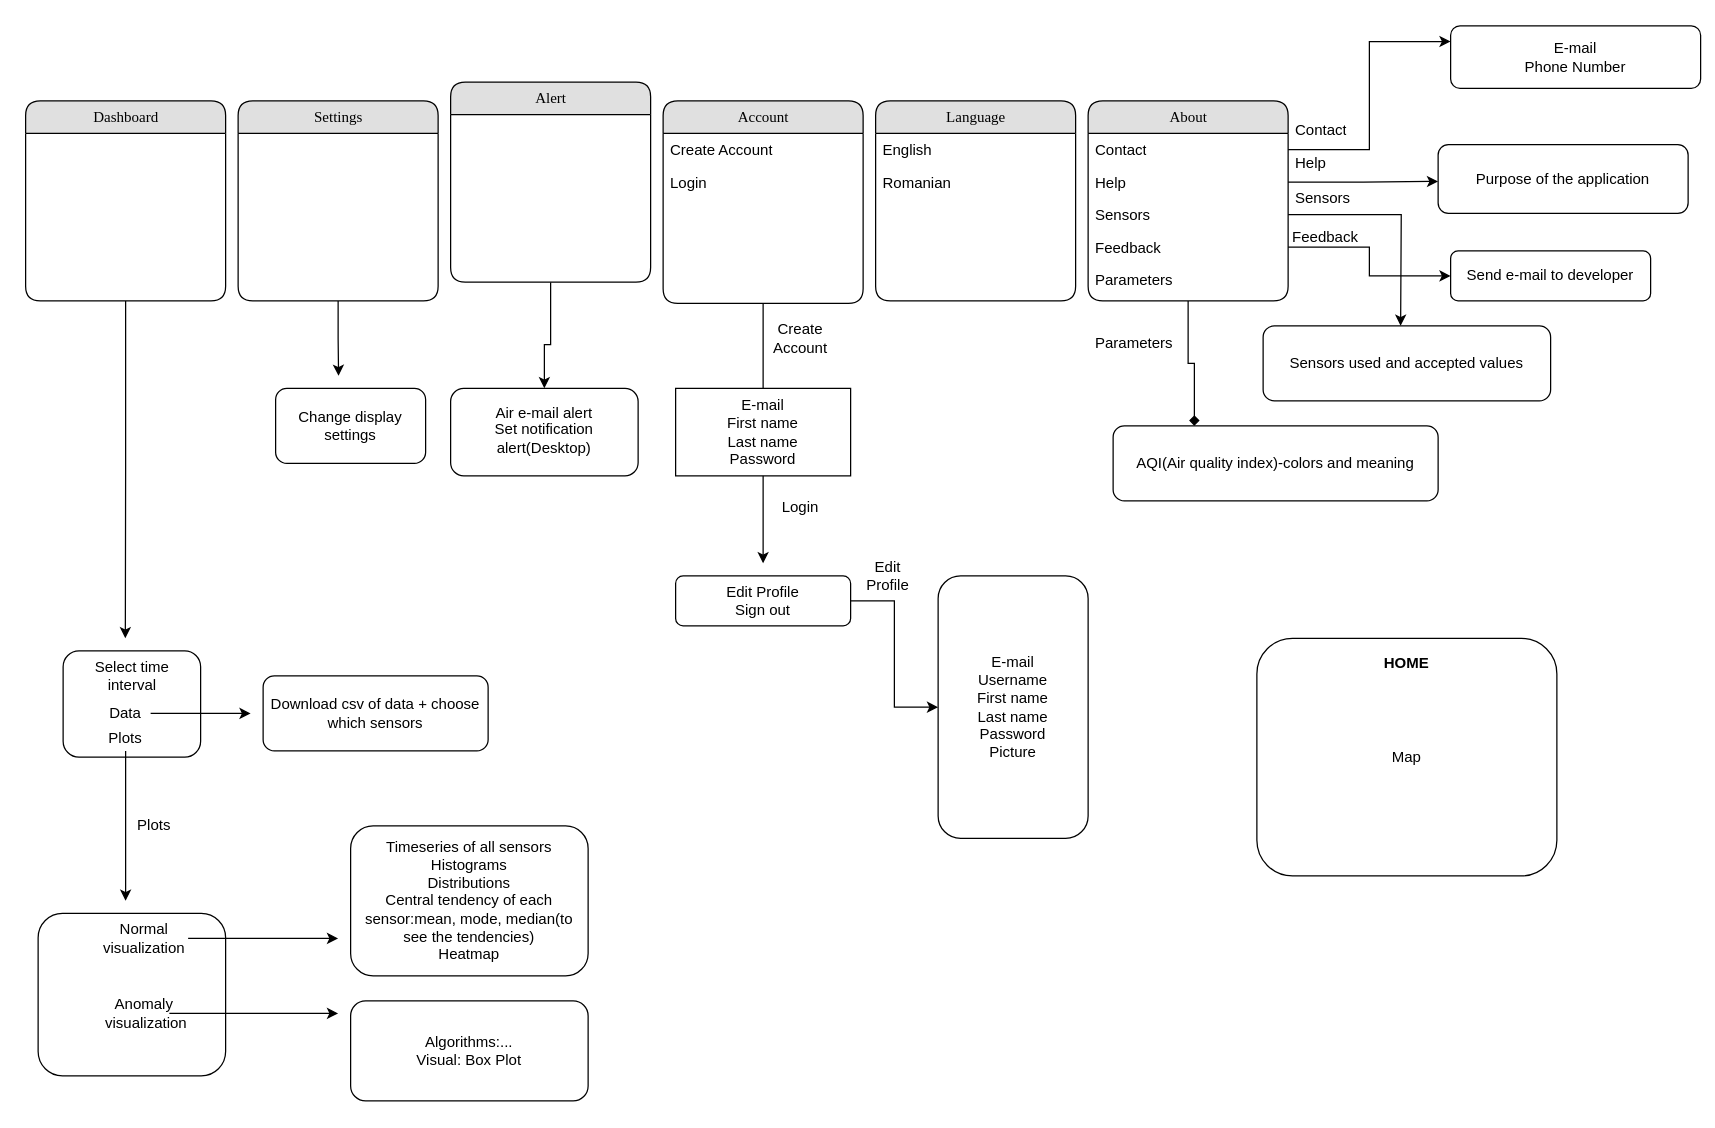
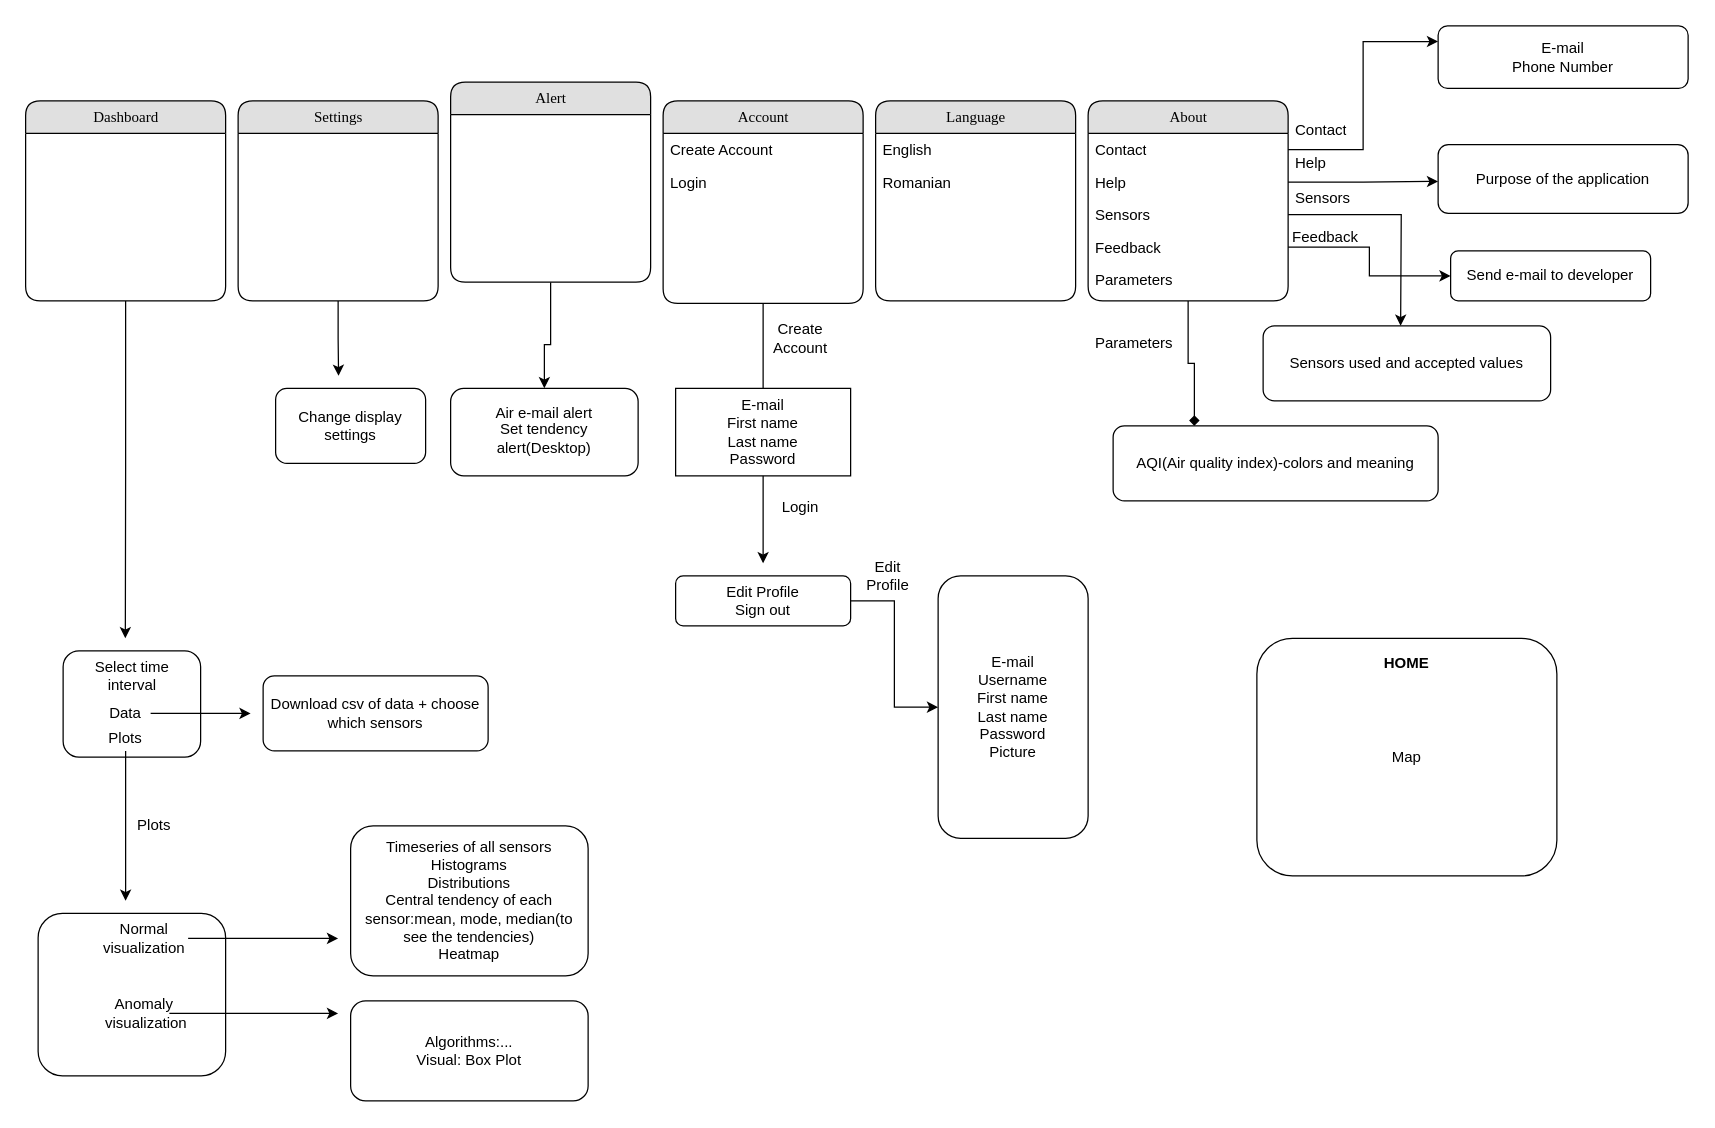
node "E-mail Phone Number": moved (1576, 57) -> (1563, 57)
node "Set notification alert(Desktop)": label "Set notification alert(Desktop)" -> "Set tendency alert(Desktop)"
